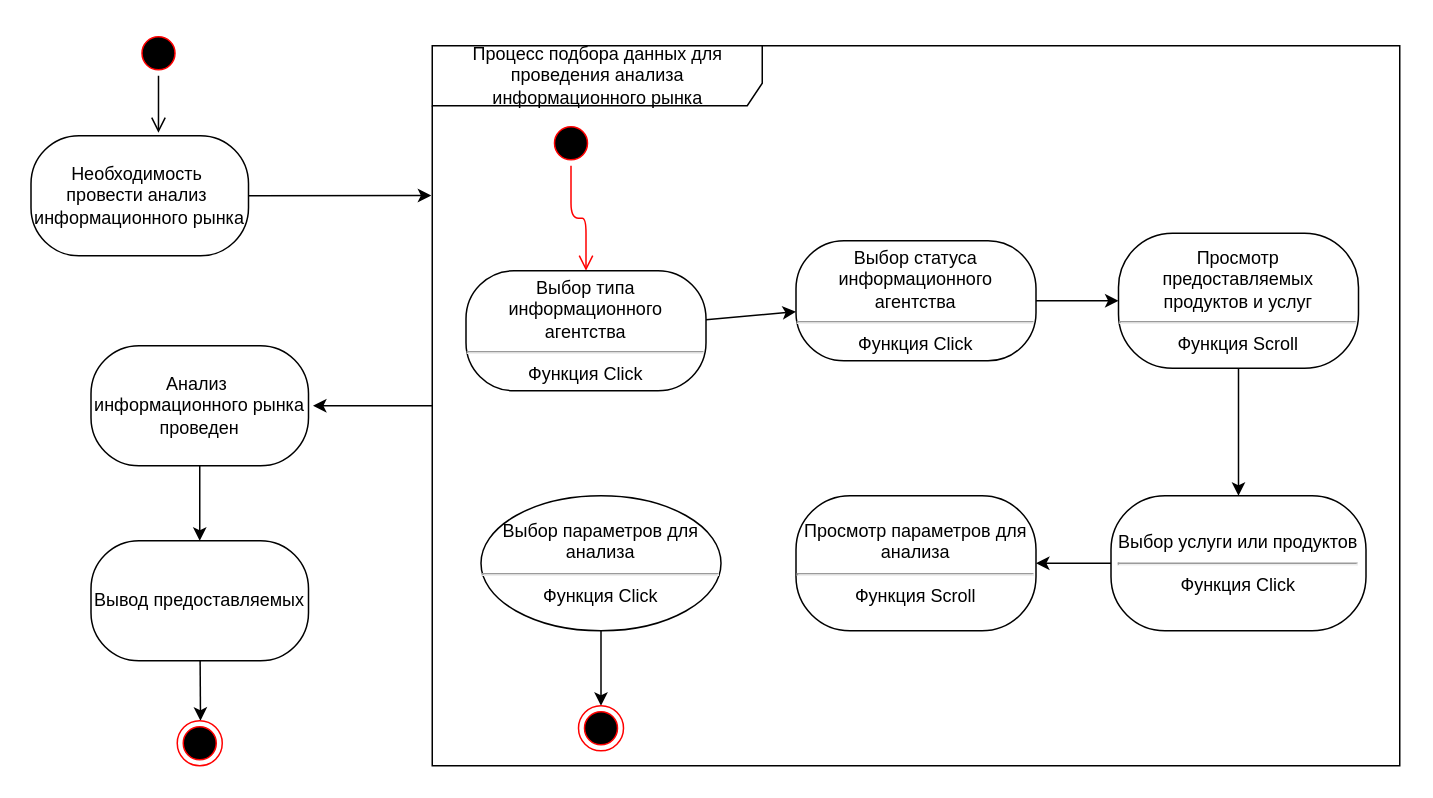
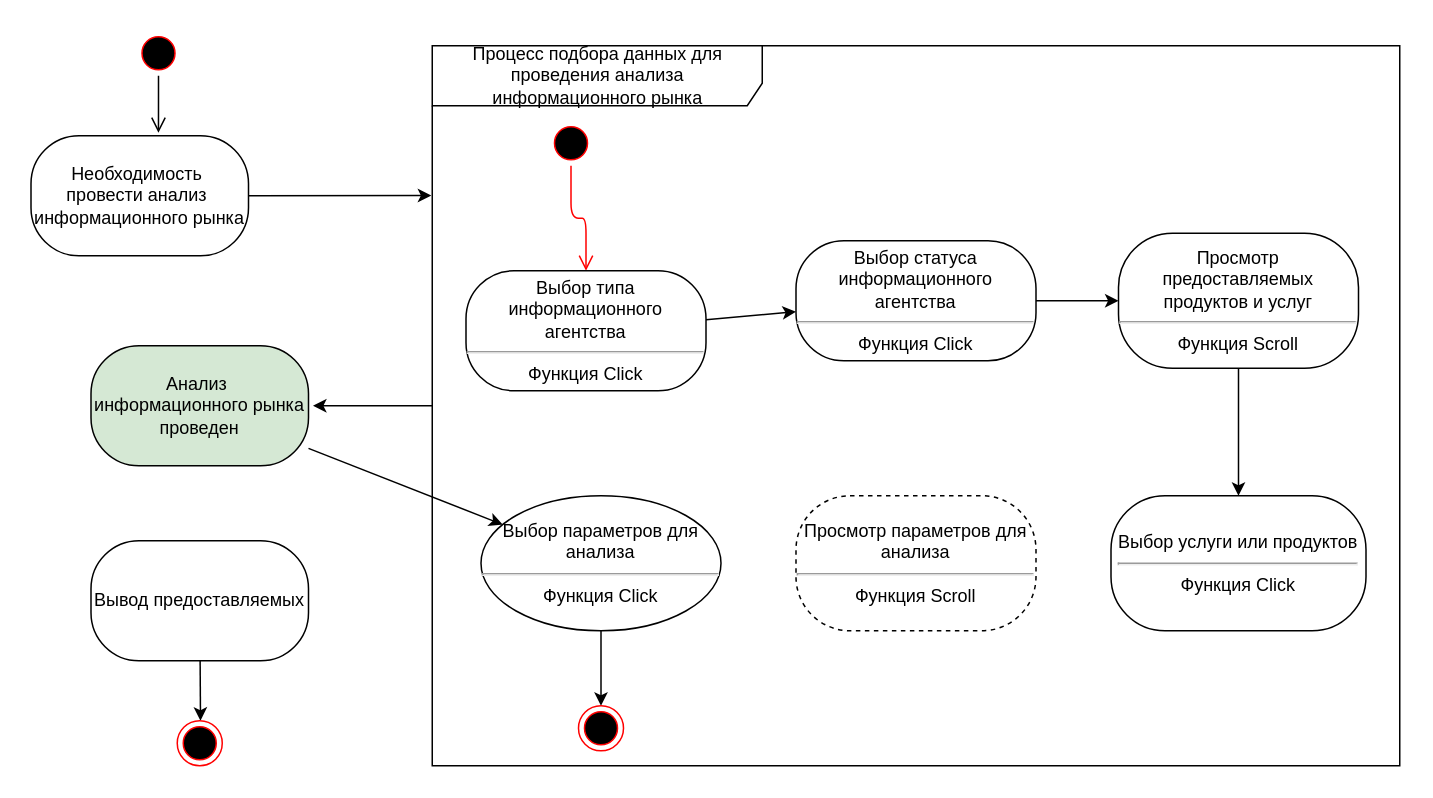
node "Анализ информационного рынка проведен": fillcolor #ffffff -> #d5e8d4
edge "Анализ информационного рынка проведен" -> "Вывод предоставляемых": now "Анализ информационного рынка проведен" -> "Выбор параметров для анализаФункция Click"
node "Просмотр параметров для анализаФункция Scroll": style solid -> dashed
edge "Выбор услуги или продуктовФункция Click" -> "Просмотр параметров для анализаФункция Scroll": removed
